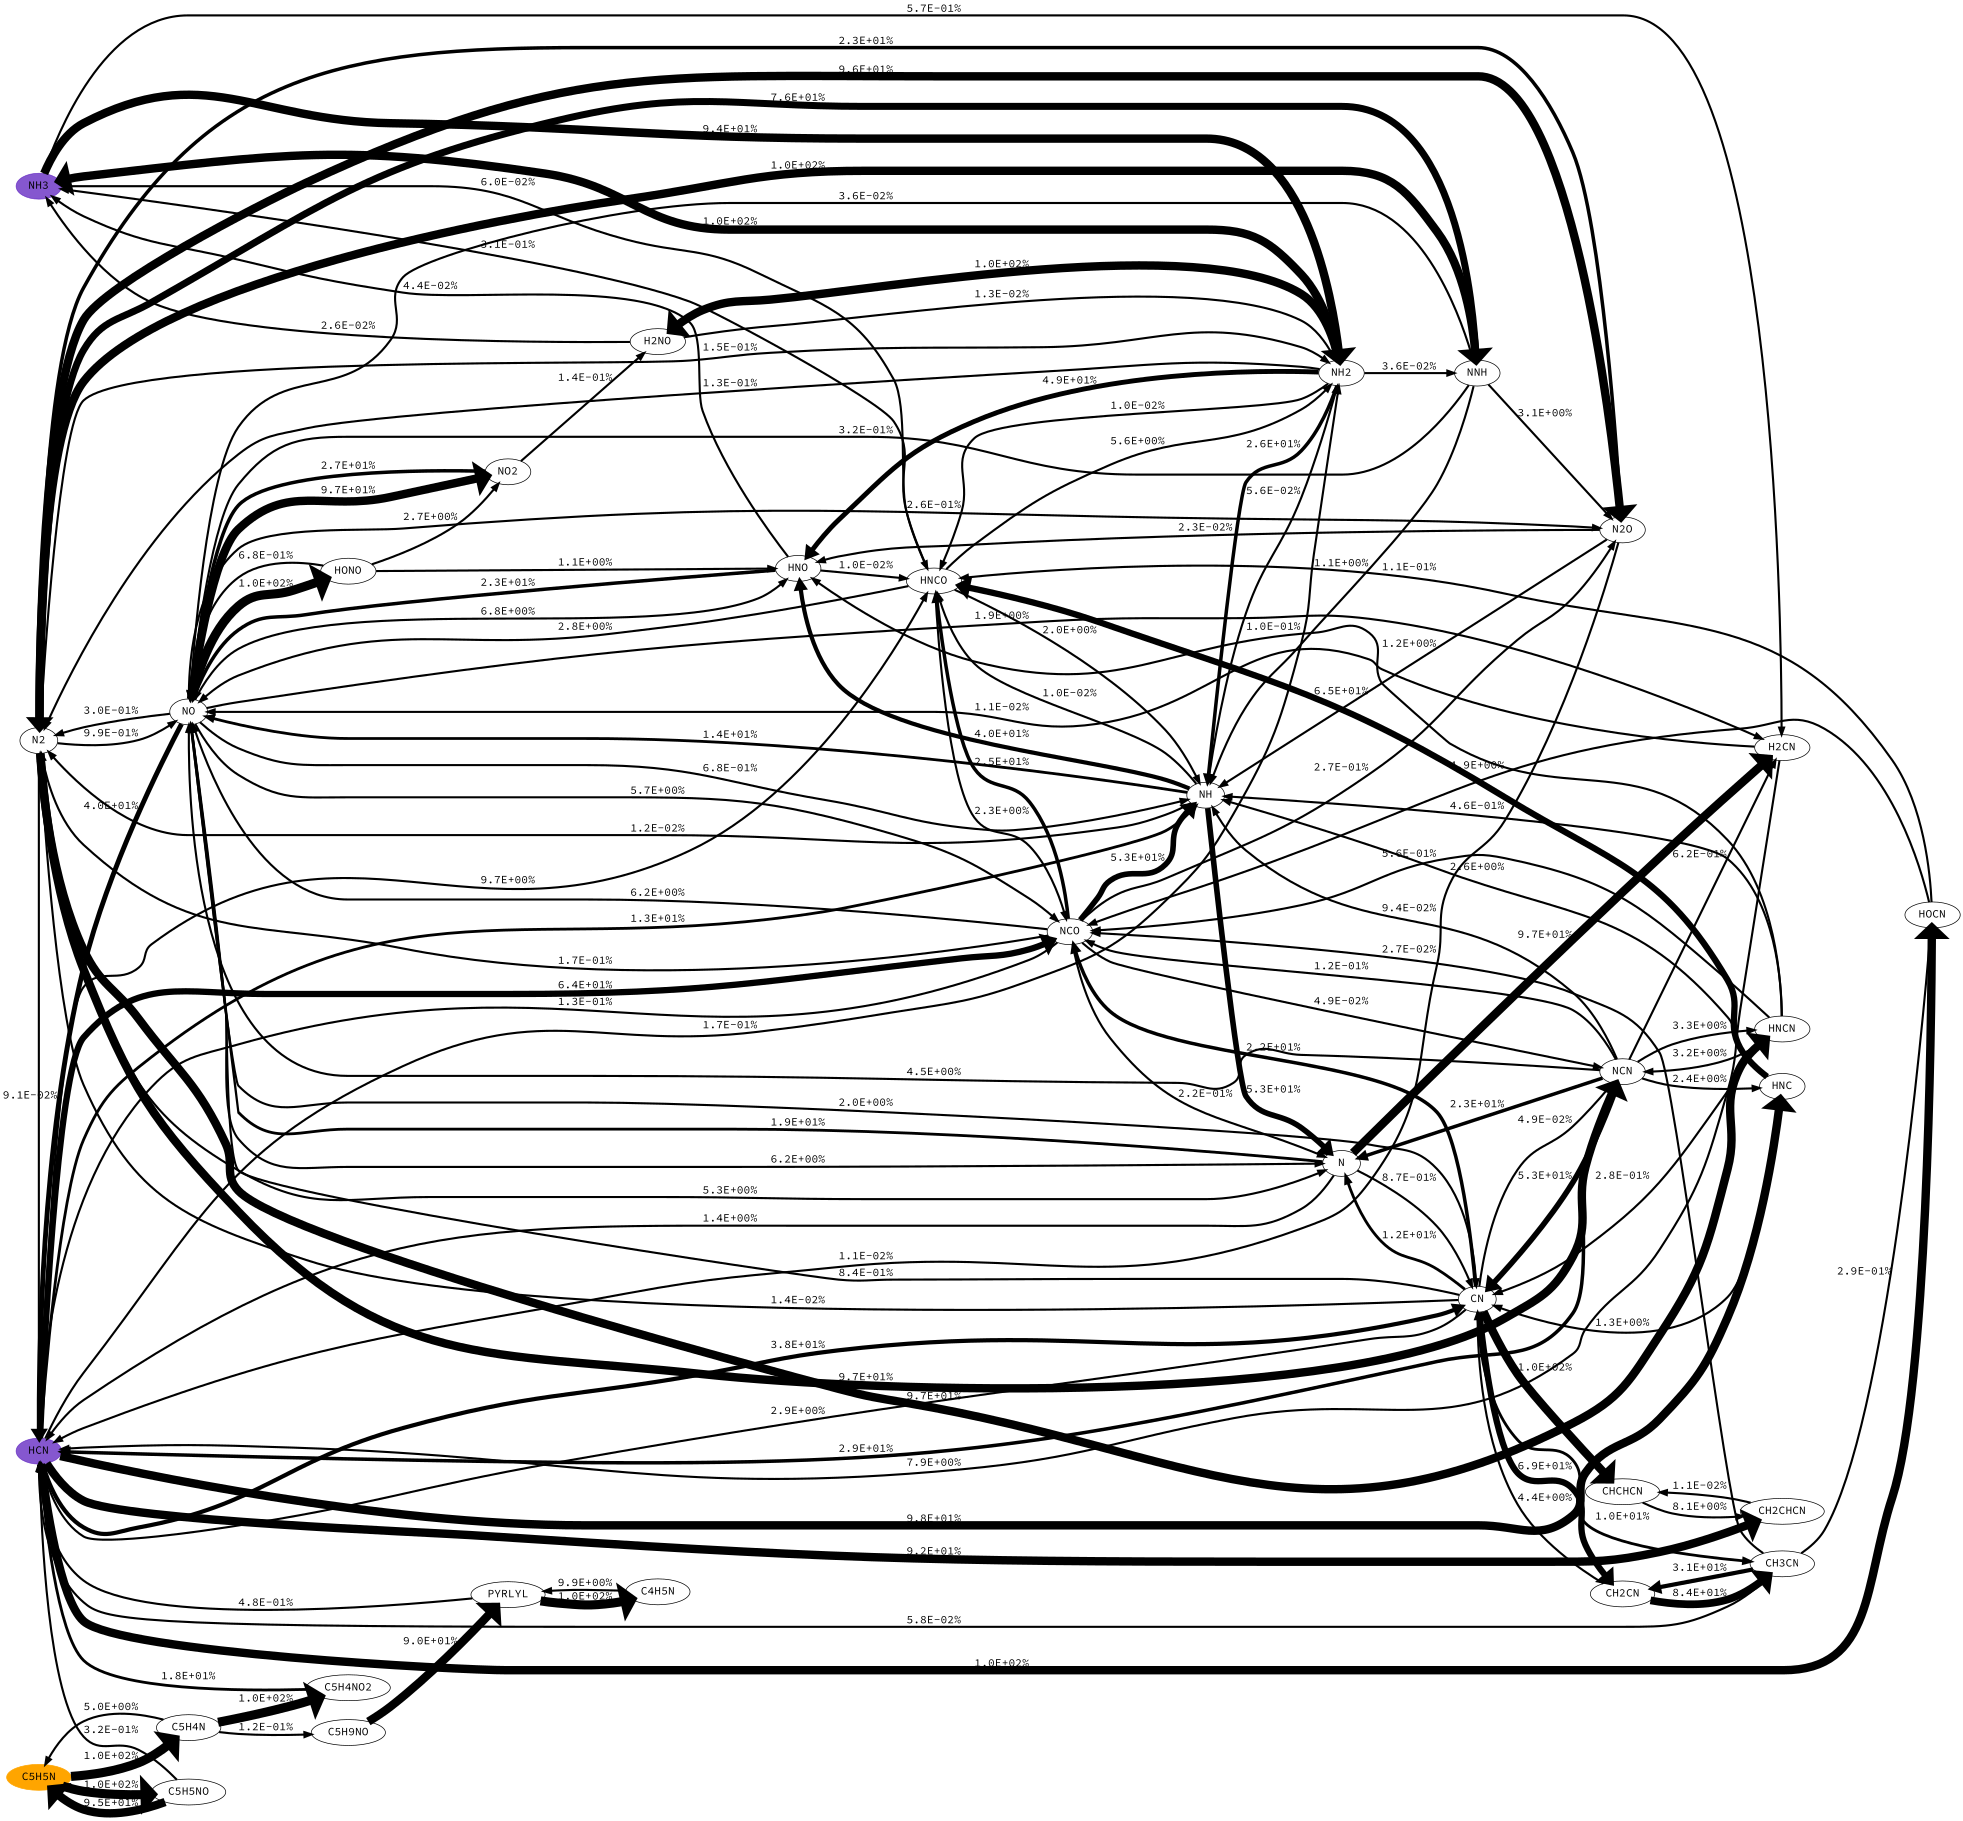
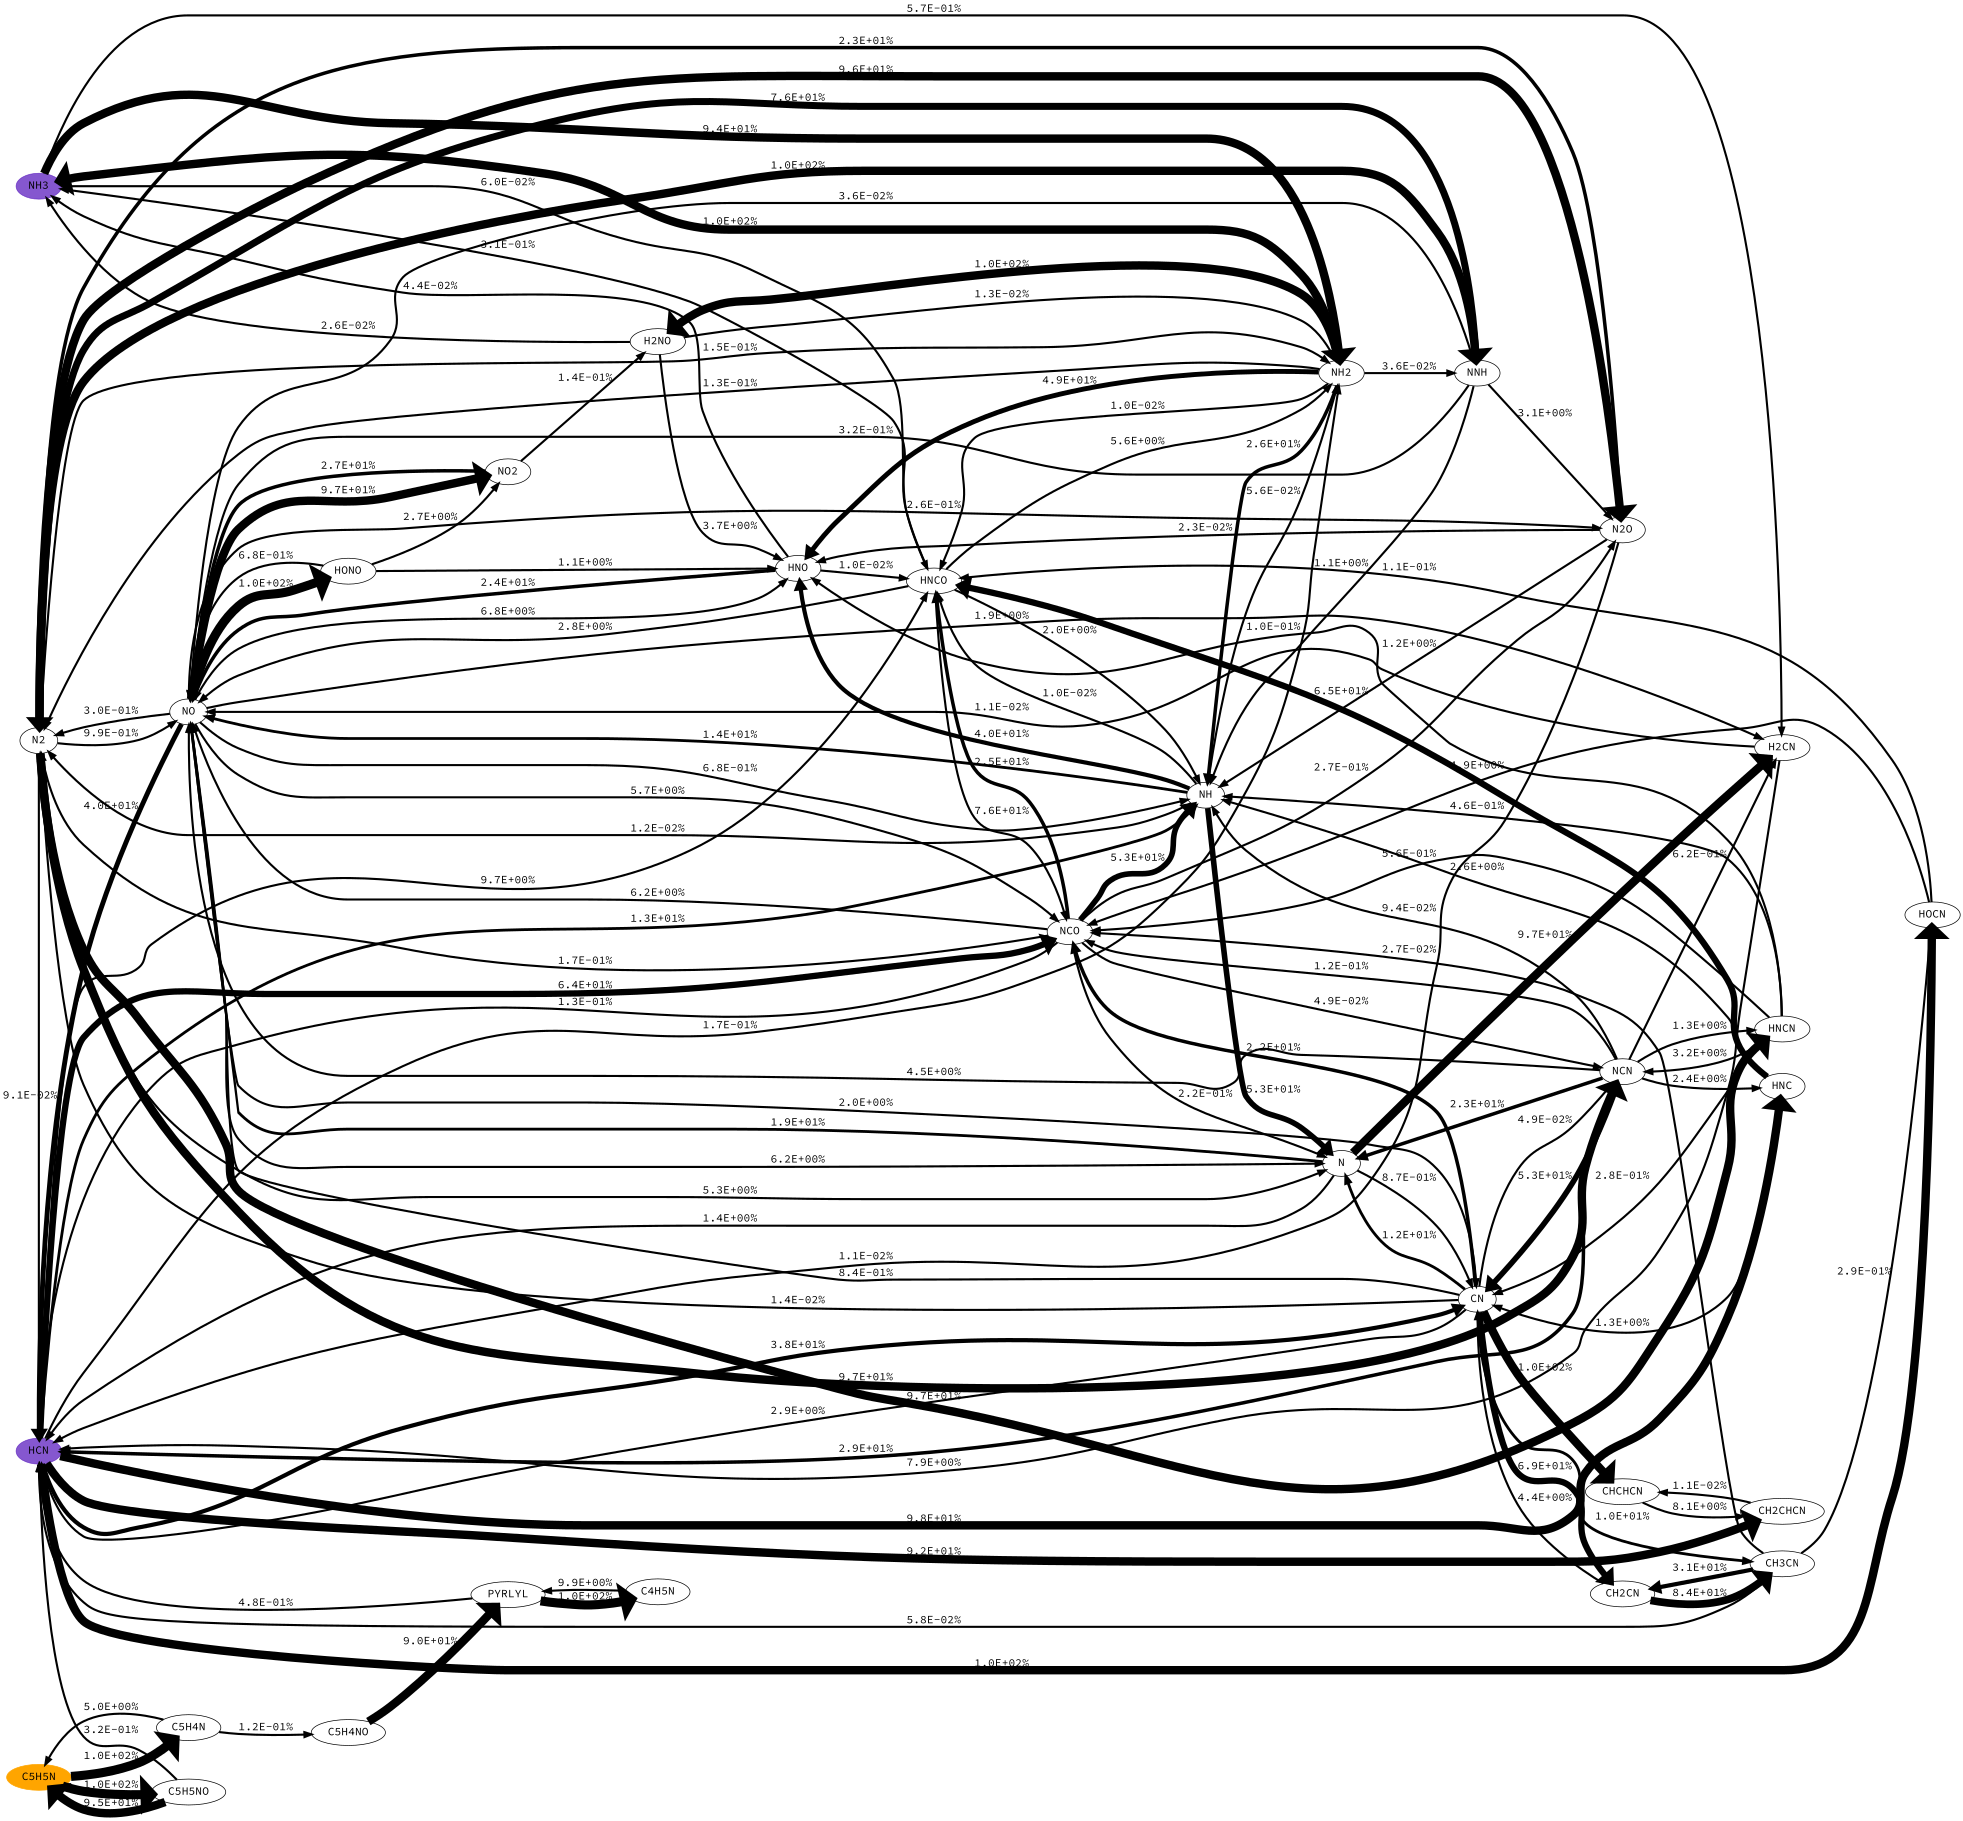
edge "H2NO" -> "HNO": added, label "3.7E+00%"
edge "HNO" -> "NO": label "2.3E+01%" -> "2.4E+01%"
edge "HNCO" -> "NCO": label "2.3E+00%" -> "7.6E+01%"
edge "NCN" -> "HNCN": label "3.3E+00%" -> "1.3E+00%"
node "C5H4NO2": removed
node "C5H9NO": label "C5H9NO" -> "C5H4NO"
